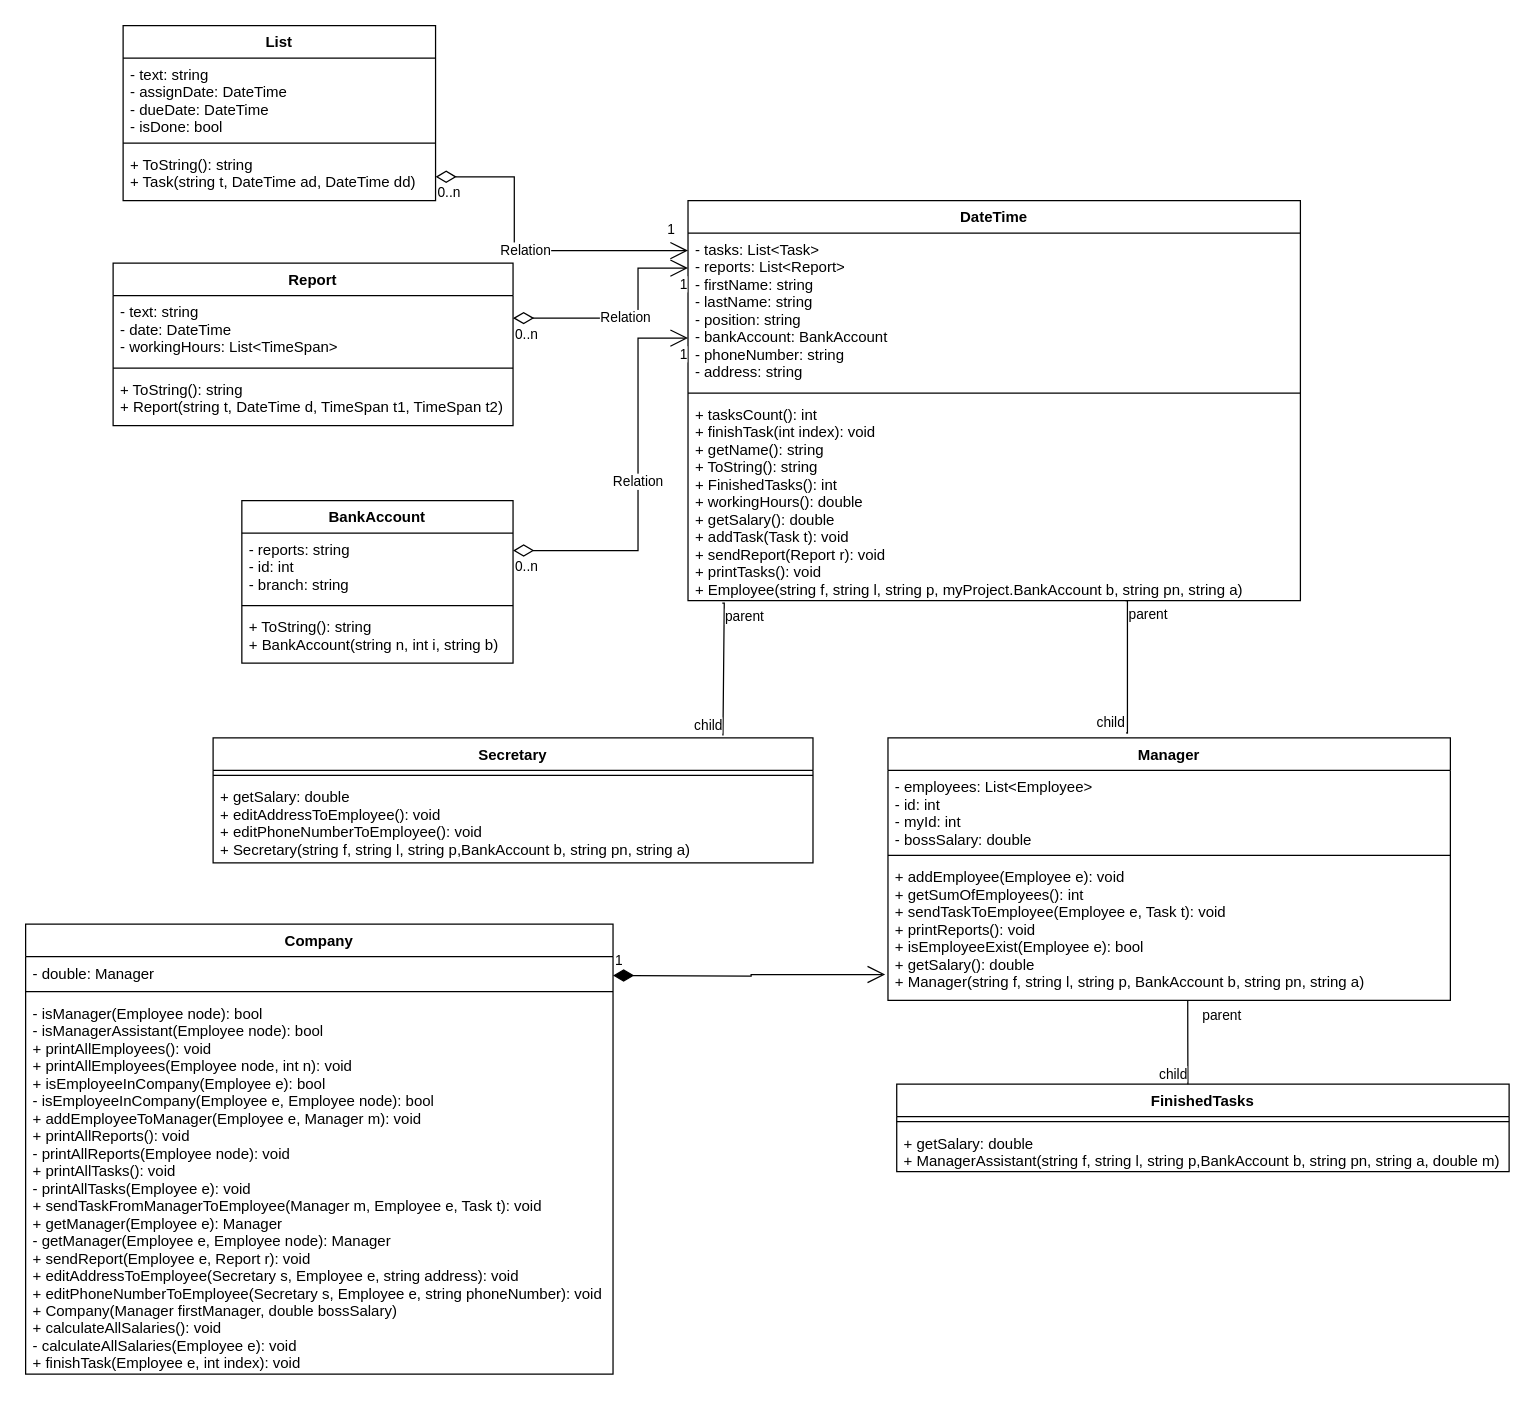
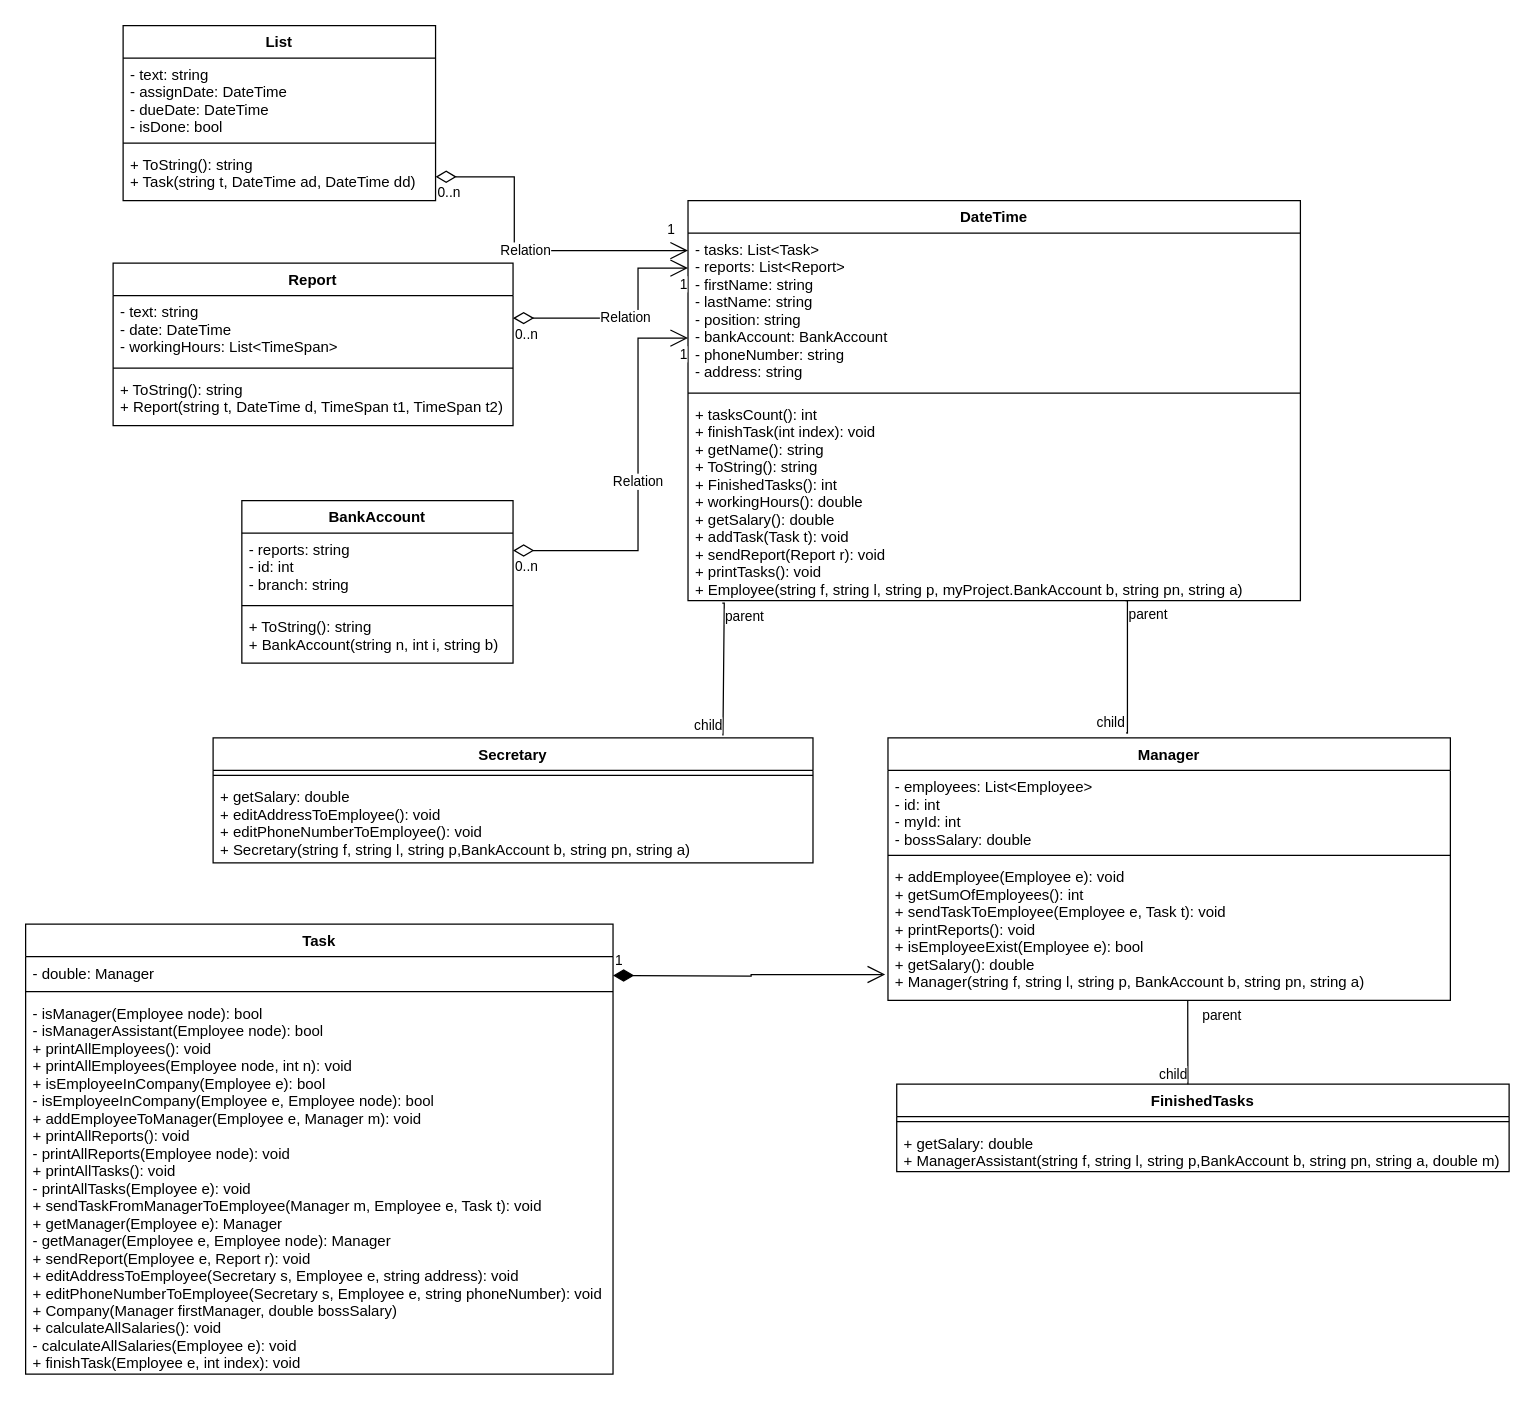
node "Company": label "Company" -> "Task"
